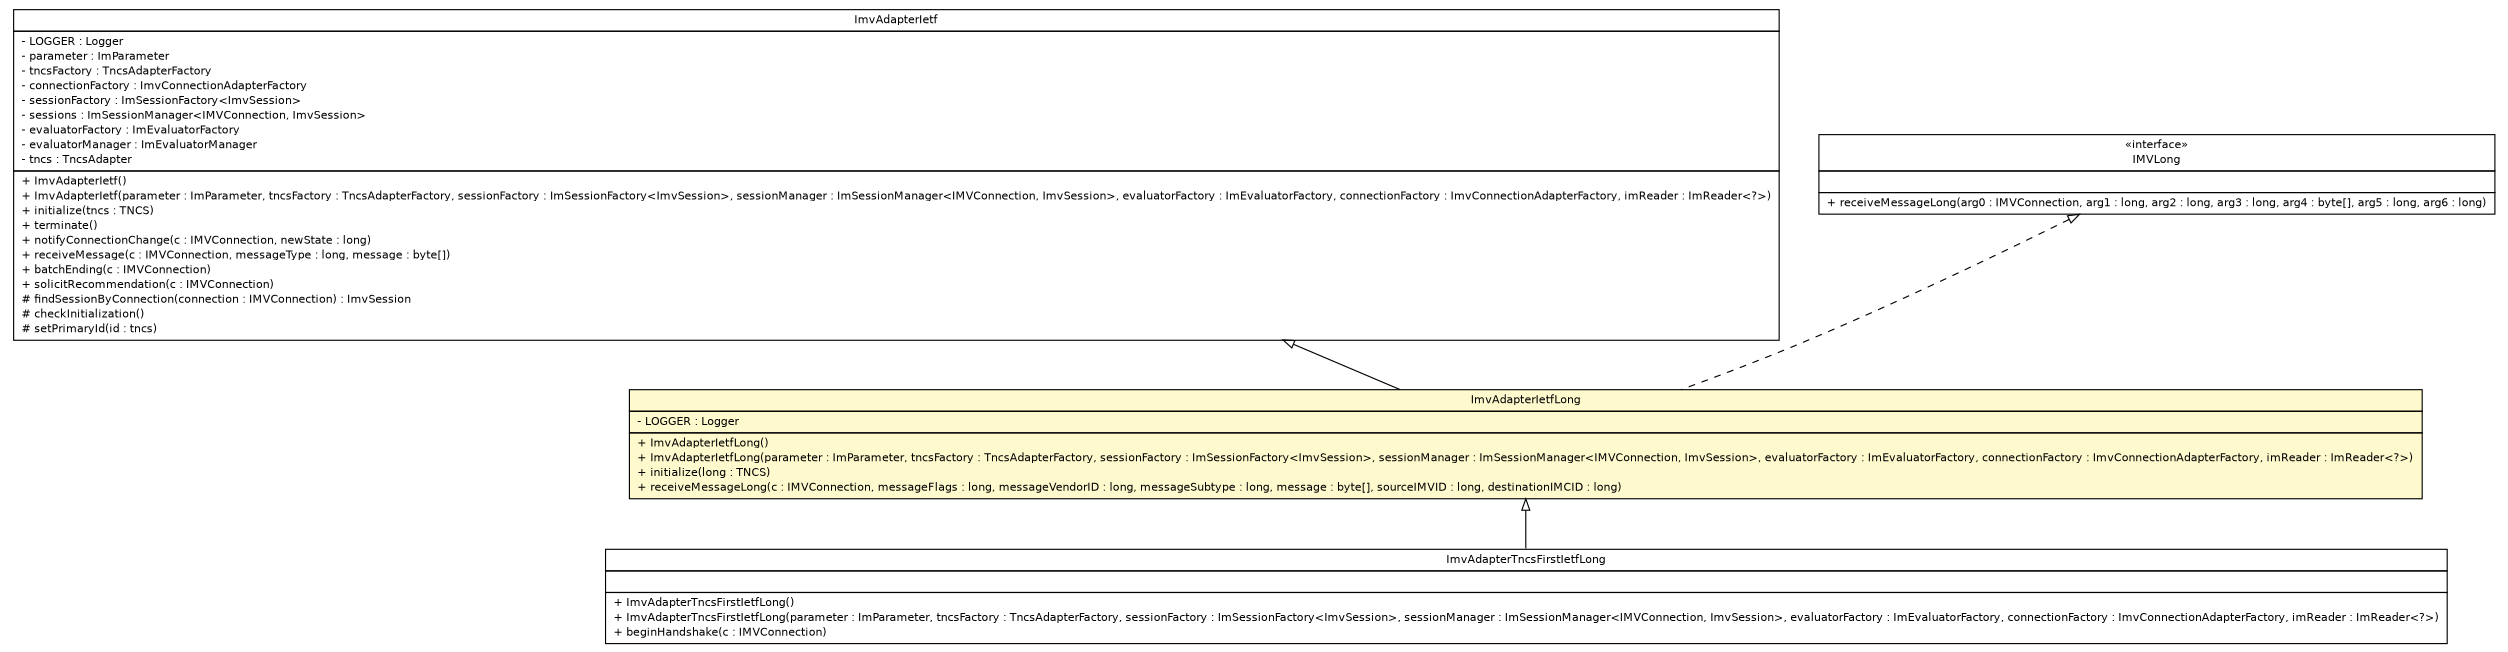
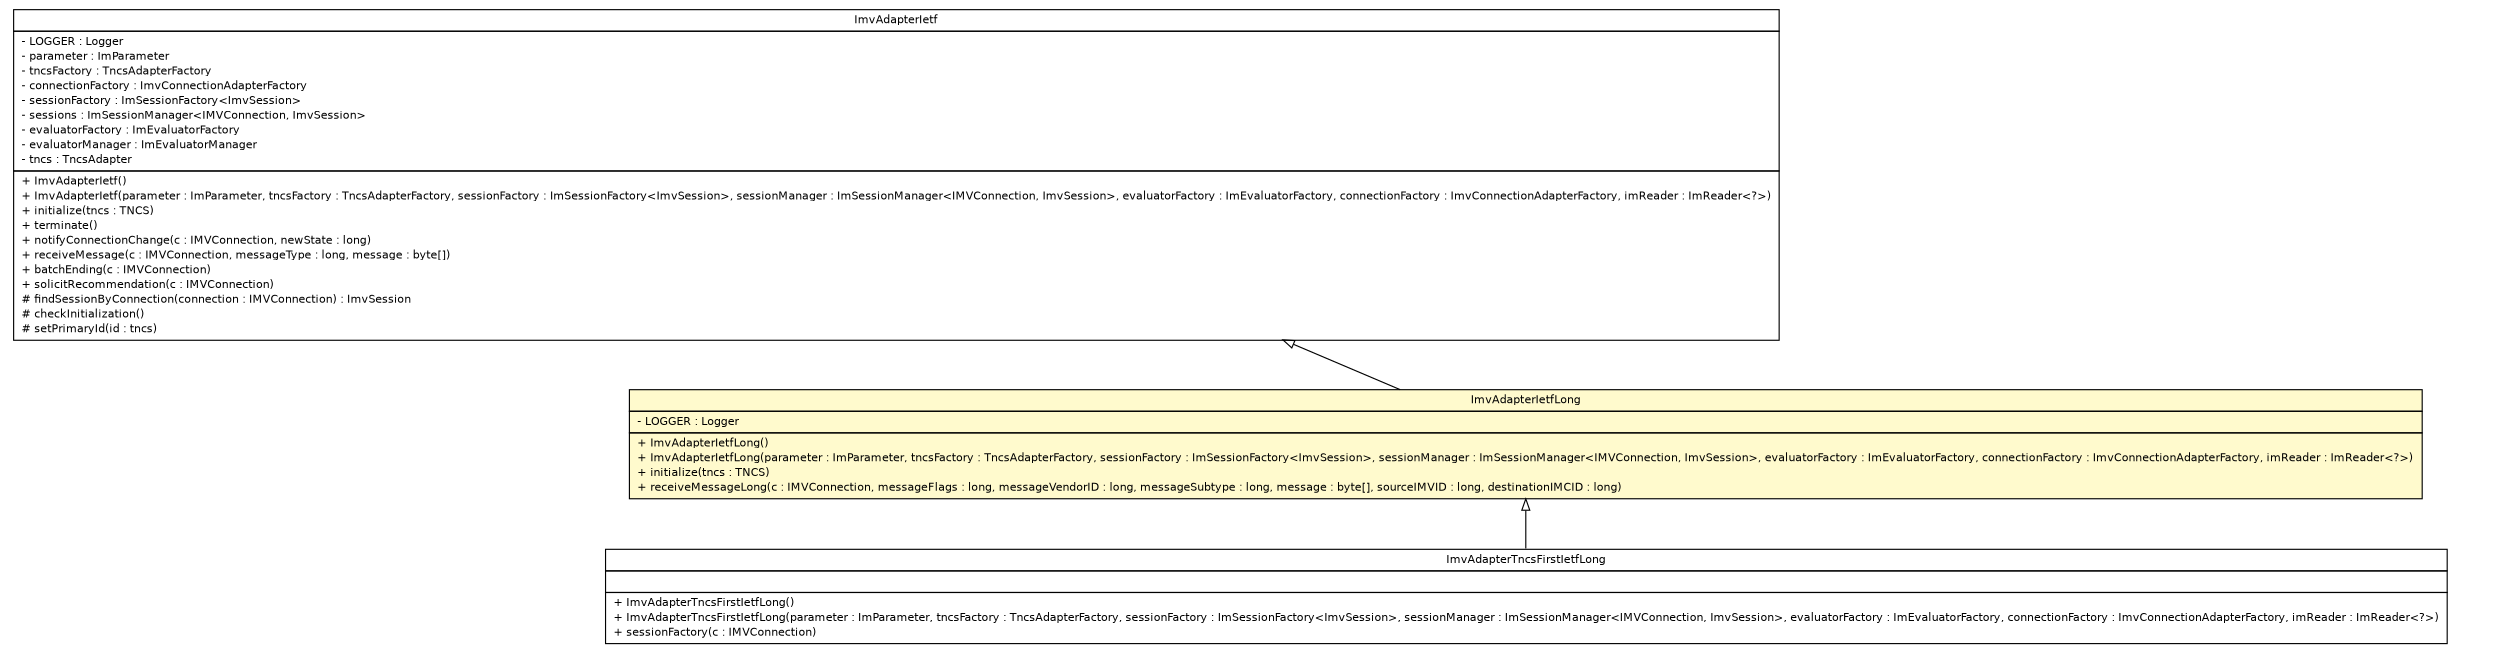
node "IMVLong": removed
node "ImvAdapterIetfLong": text "+ initialize(long : TNCS)" -> "+ initialize(tncs : TNCS)"
node "ImvAdapterTncsFirstIetfLong": text "+ beginHandshake(c : IMVConnection)" -> "+ sessionFactory(c : IMVConnection)"
